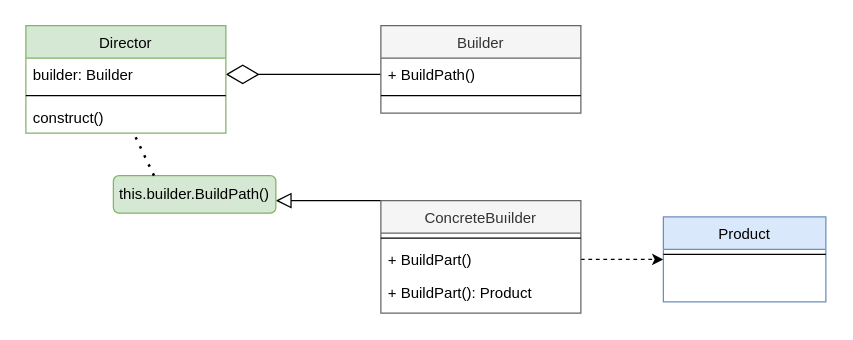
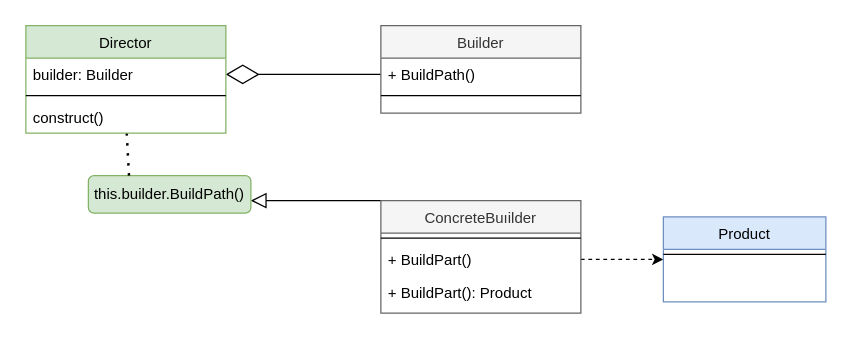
node "this.builder.BuildPath()": moved (194, 194) -> (169, 194)
